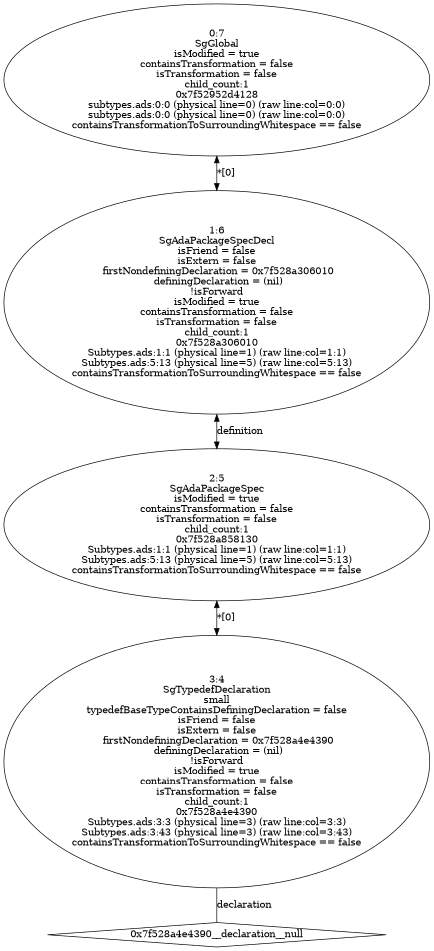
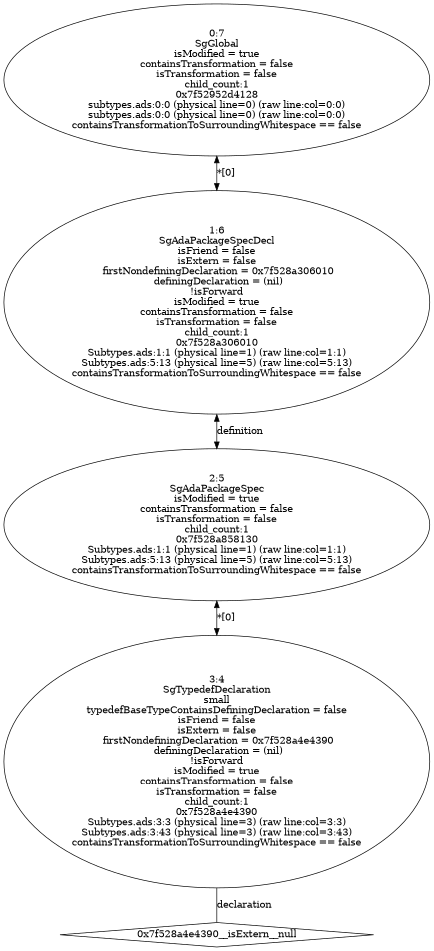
node "0x7f528a4e4390__declaration__null": label "0x7f528a4e4390__declaration__null" -> "0x7f528a4e4390__isExtern__null"
